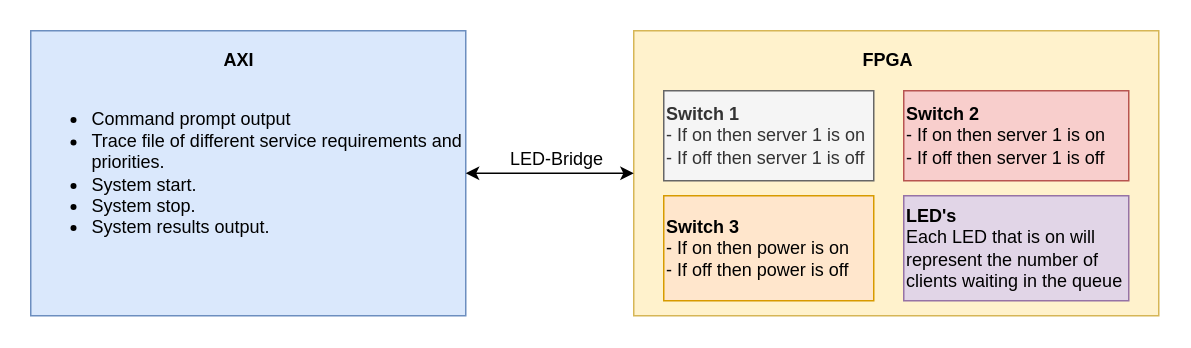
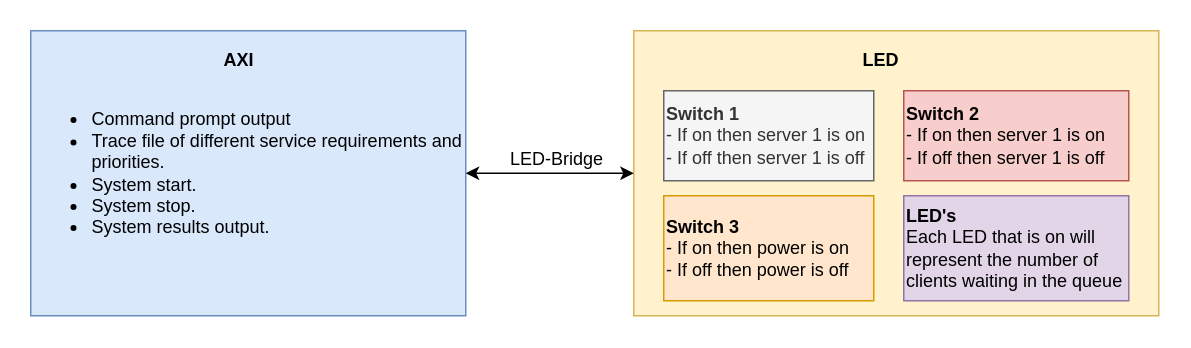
node "FPGA": label "FPGA" -> "LED"
